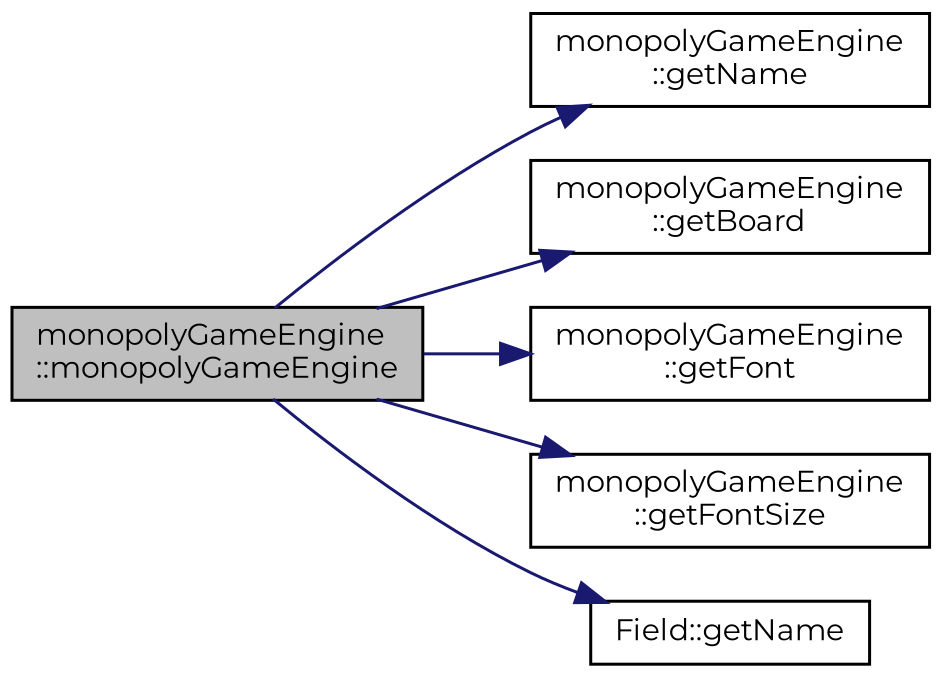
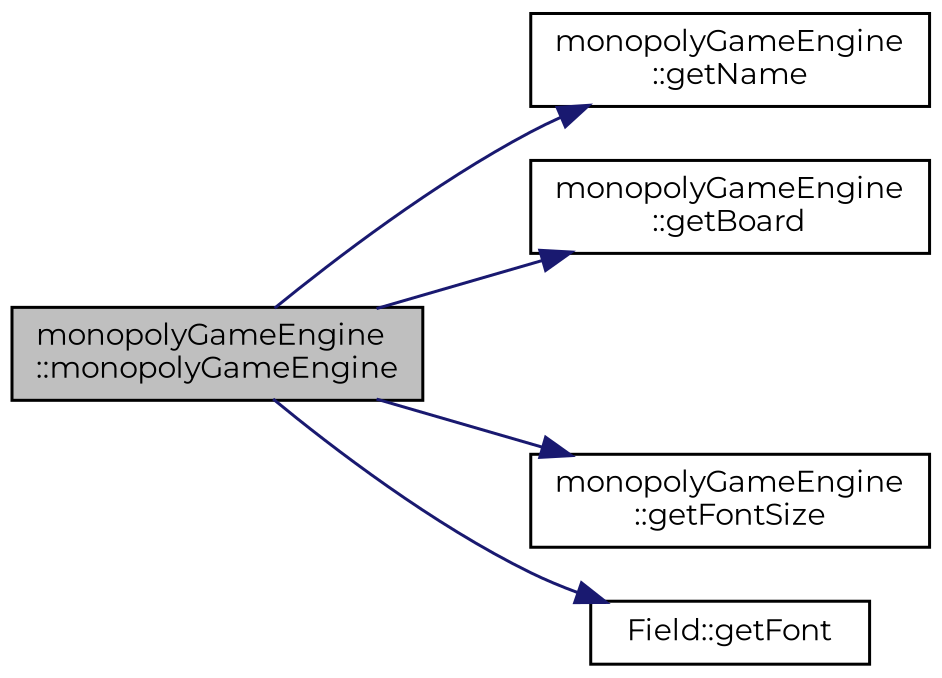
node "monopolyGameEngine ::getFont": removed
node "Field::getName": label "Field::getName" -> "Field::getFont"
